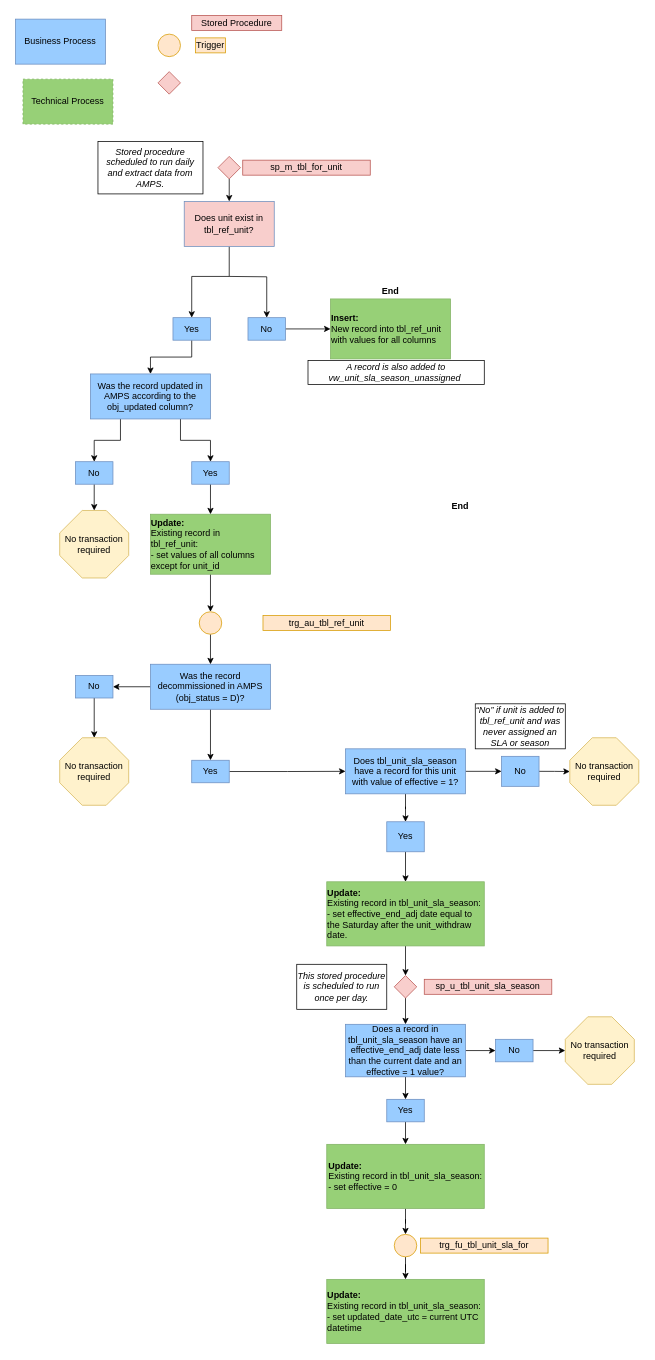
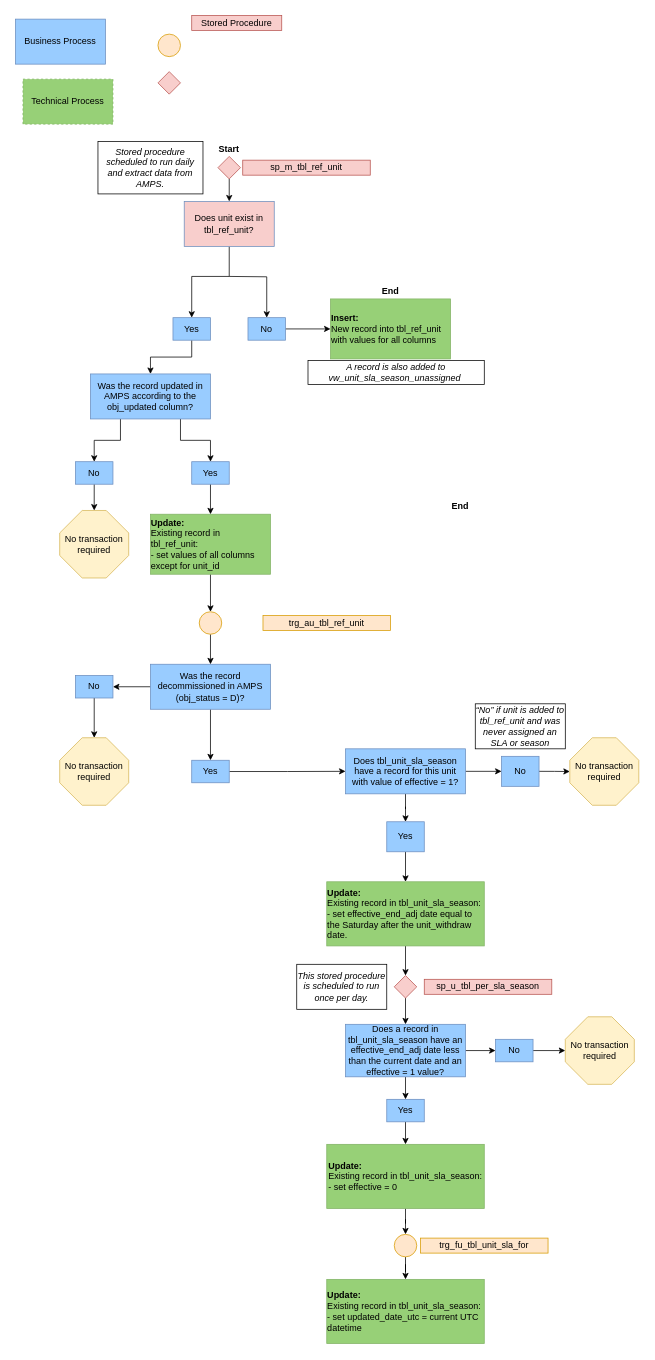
node "Trigger": removed
node "Start": added
node "sp_m_tbl_for_unit": label "sp_m_tbl_for_unit" -> "sp_m_tbl_ref_unit"
node "sp_u_tbl_unit_sla_season": label "sp_u_tbl_unit_sla_season" -> "sp_u_tbl_per_sla_season"
